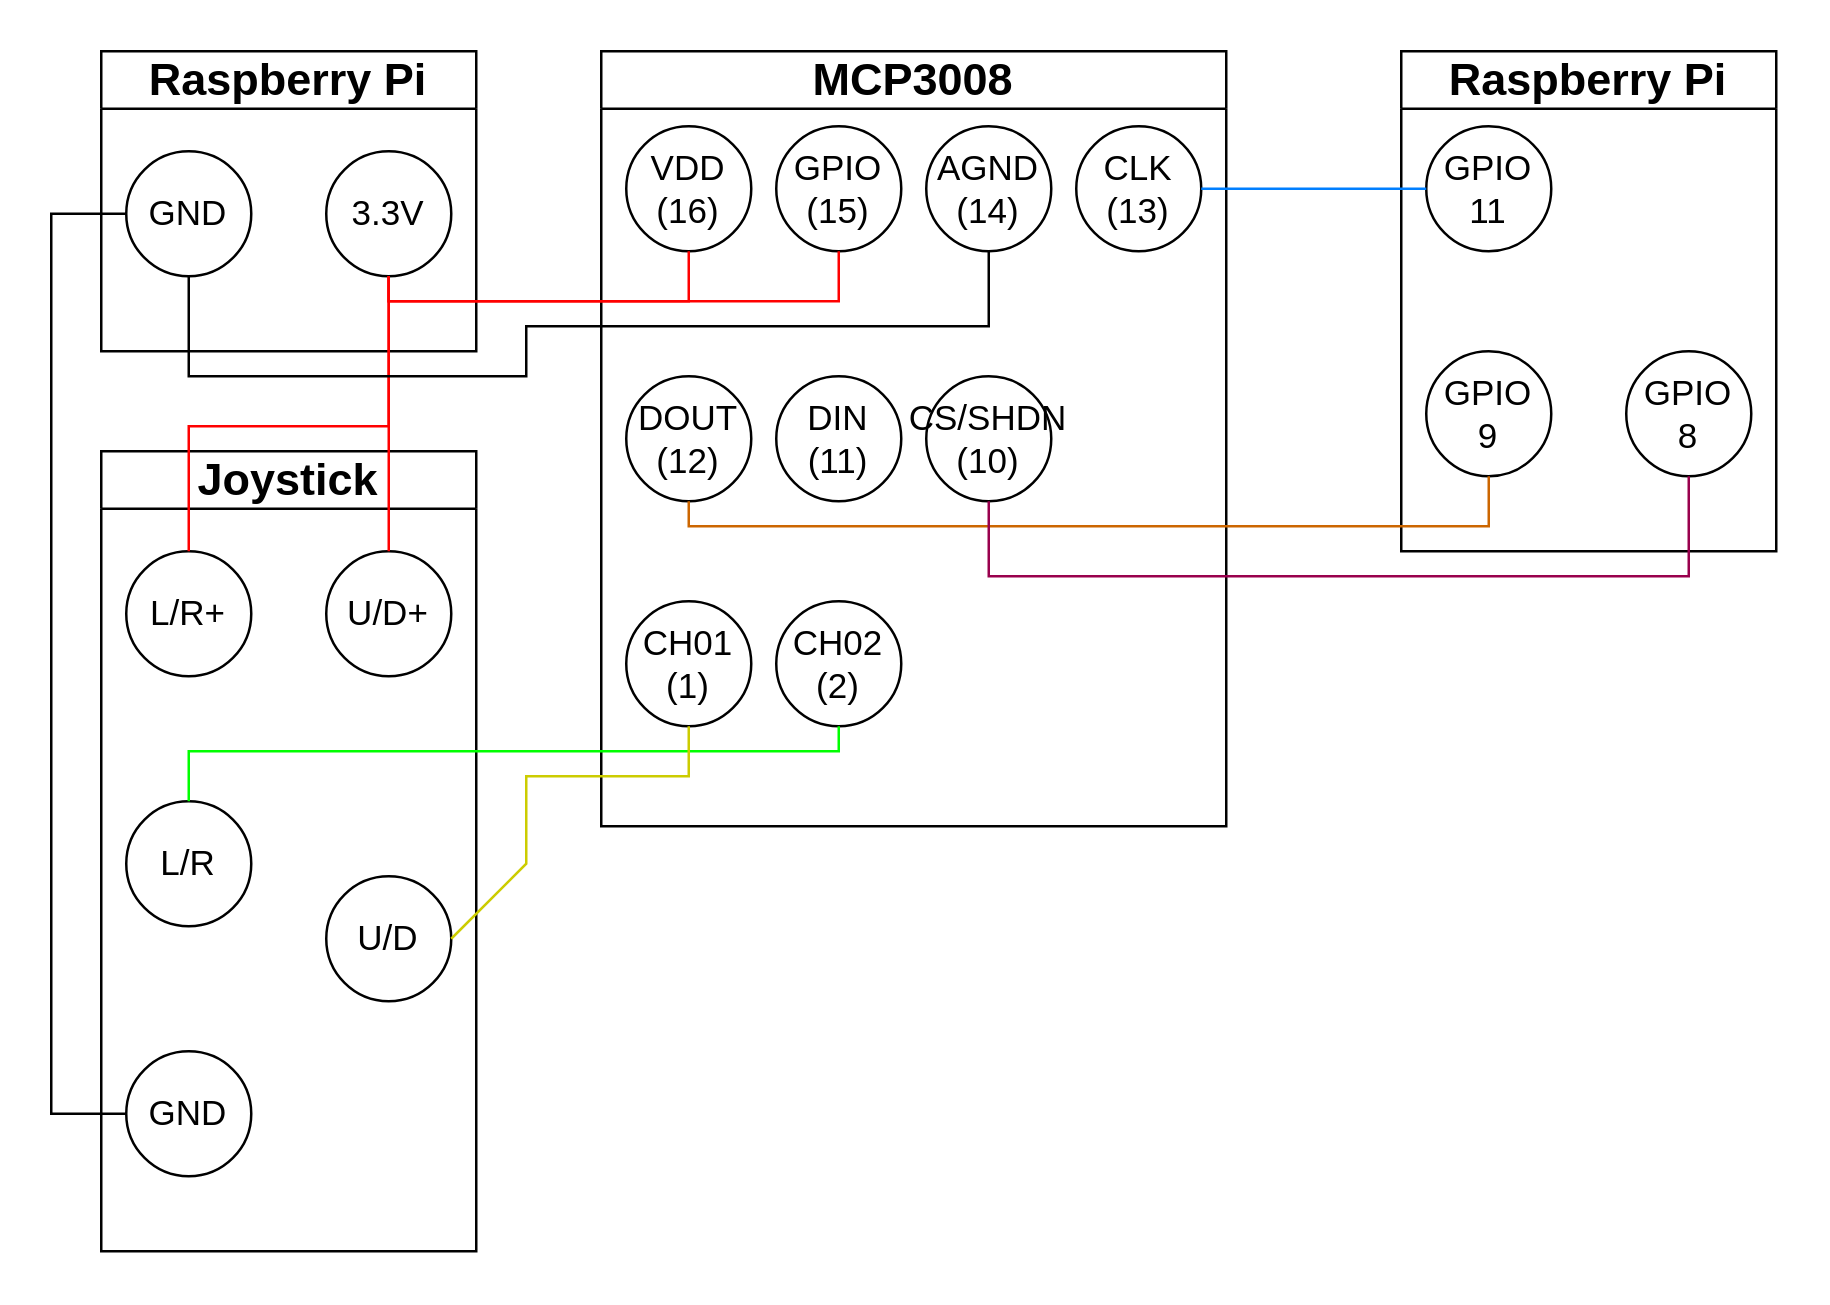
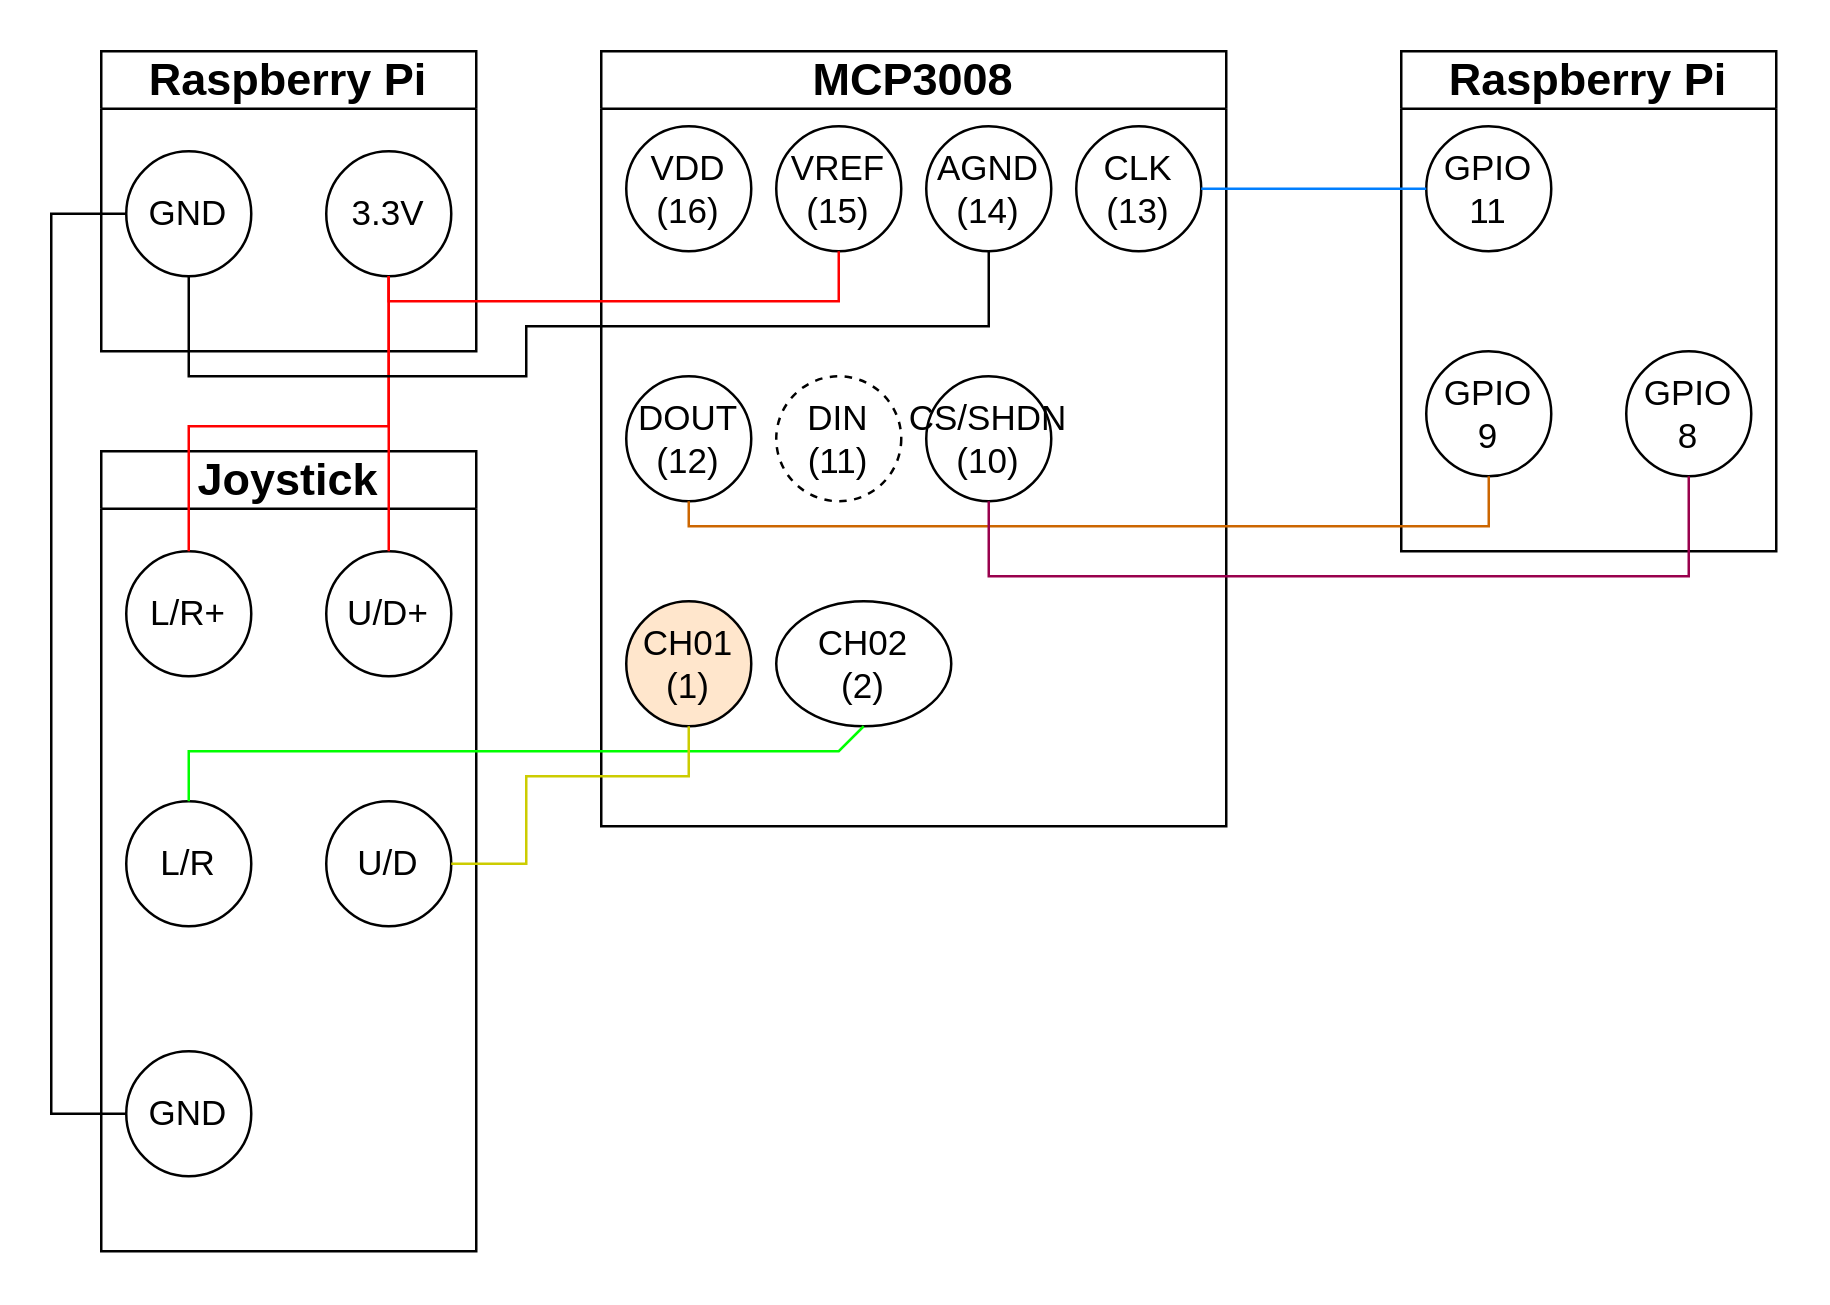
node "GPIO (15)": label "GPIO (15)" -> "VREF (15)"
edge "VDD (16)" -- "3.3V": removed
node "DIN (11)": style solid -> dashed
node "CH01 (1)": fillcolor #ffffff -> #ffe6cc
node "CH02 (2)": size 125x125 -> 175x125
node "U/D": moved (389, 939) -> (389, 864)
